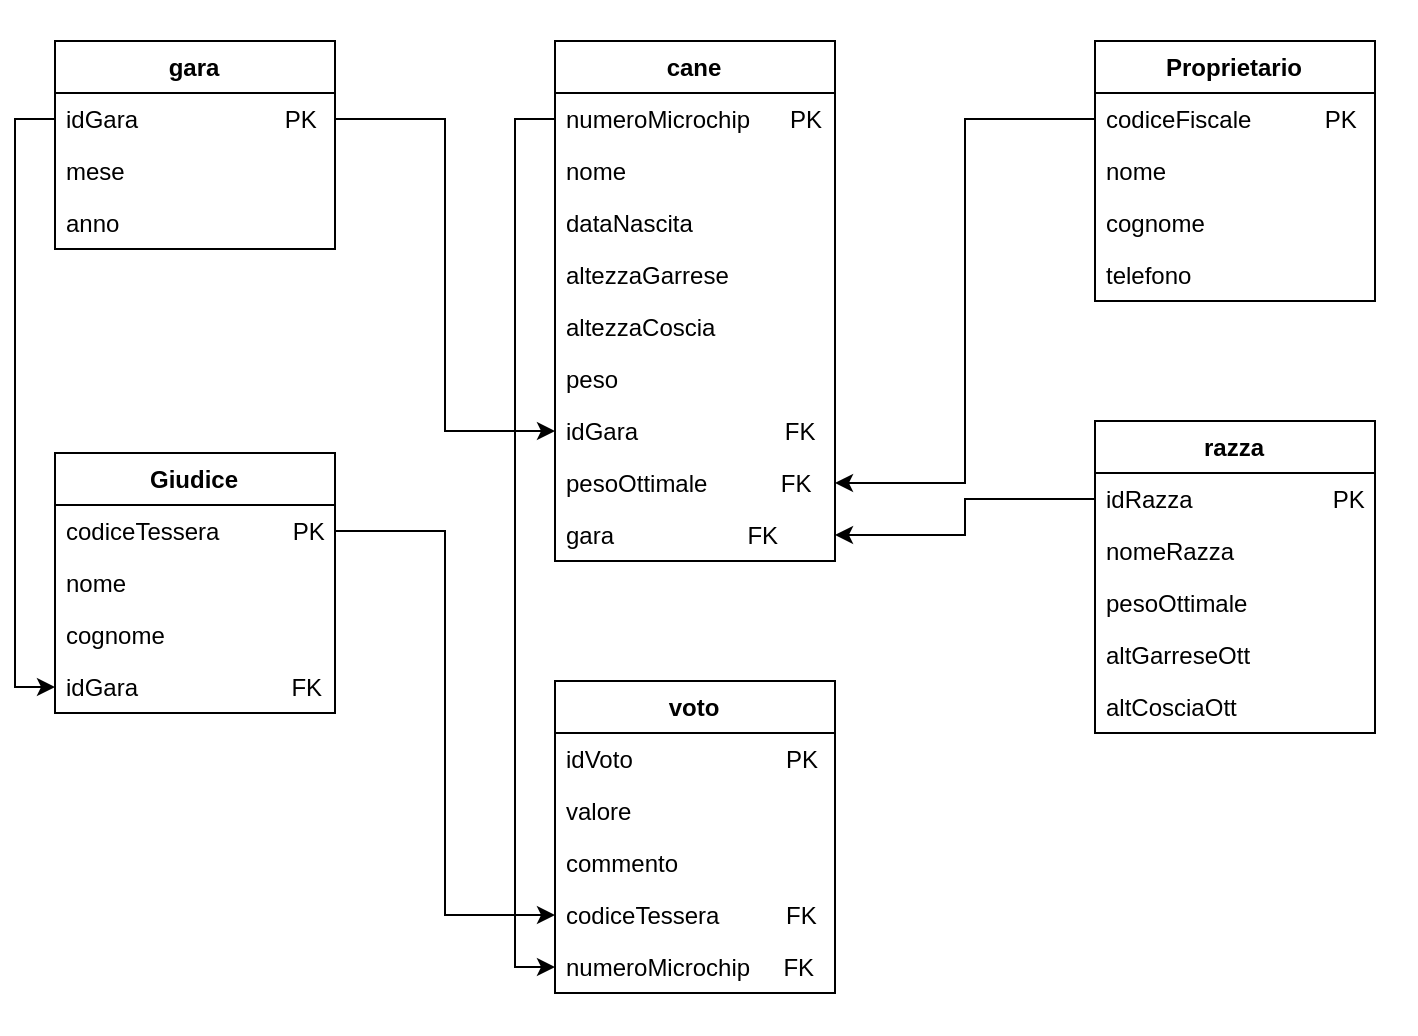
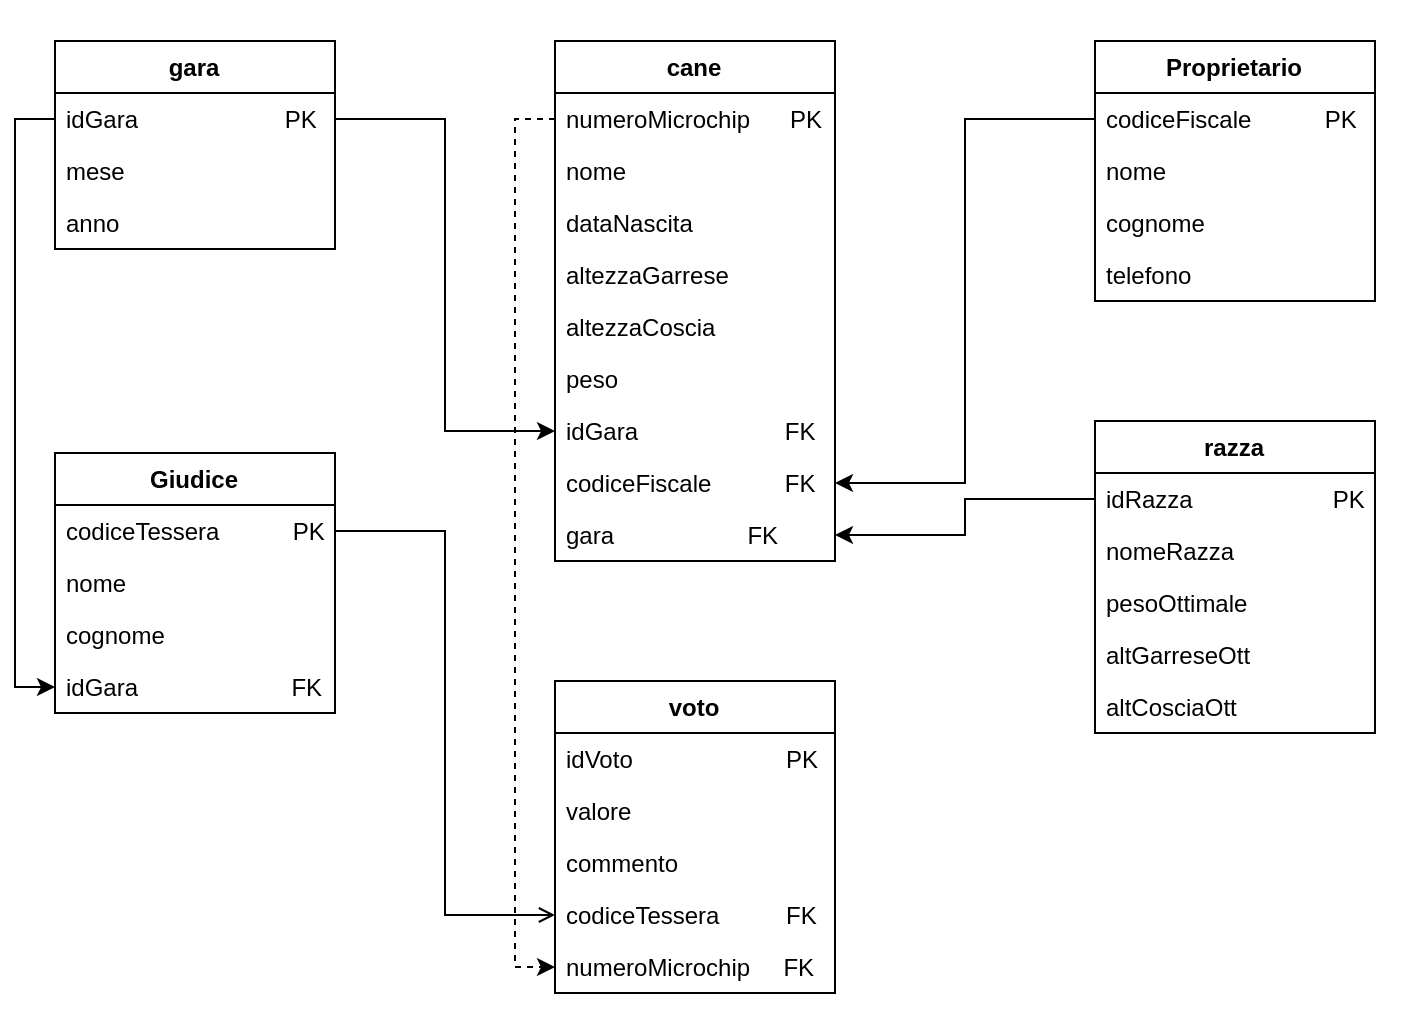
node "pesoOttimale FK": label "pesoOttimale FK" -> "codiceFiscale FK"
edge "numeroMicrochip PK" -> "numeroMicrochip FK": style solid -> dashed
edge "codiceTessera PK" -> "codiceTessera FK": arrowhead classic -> open
